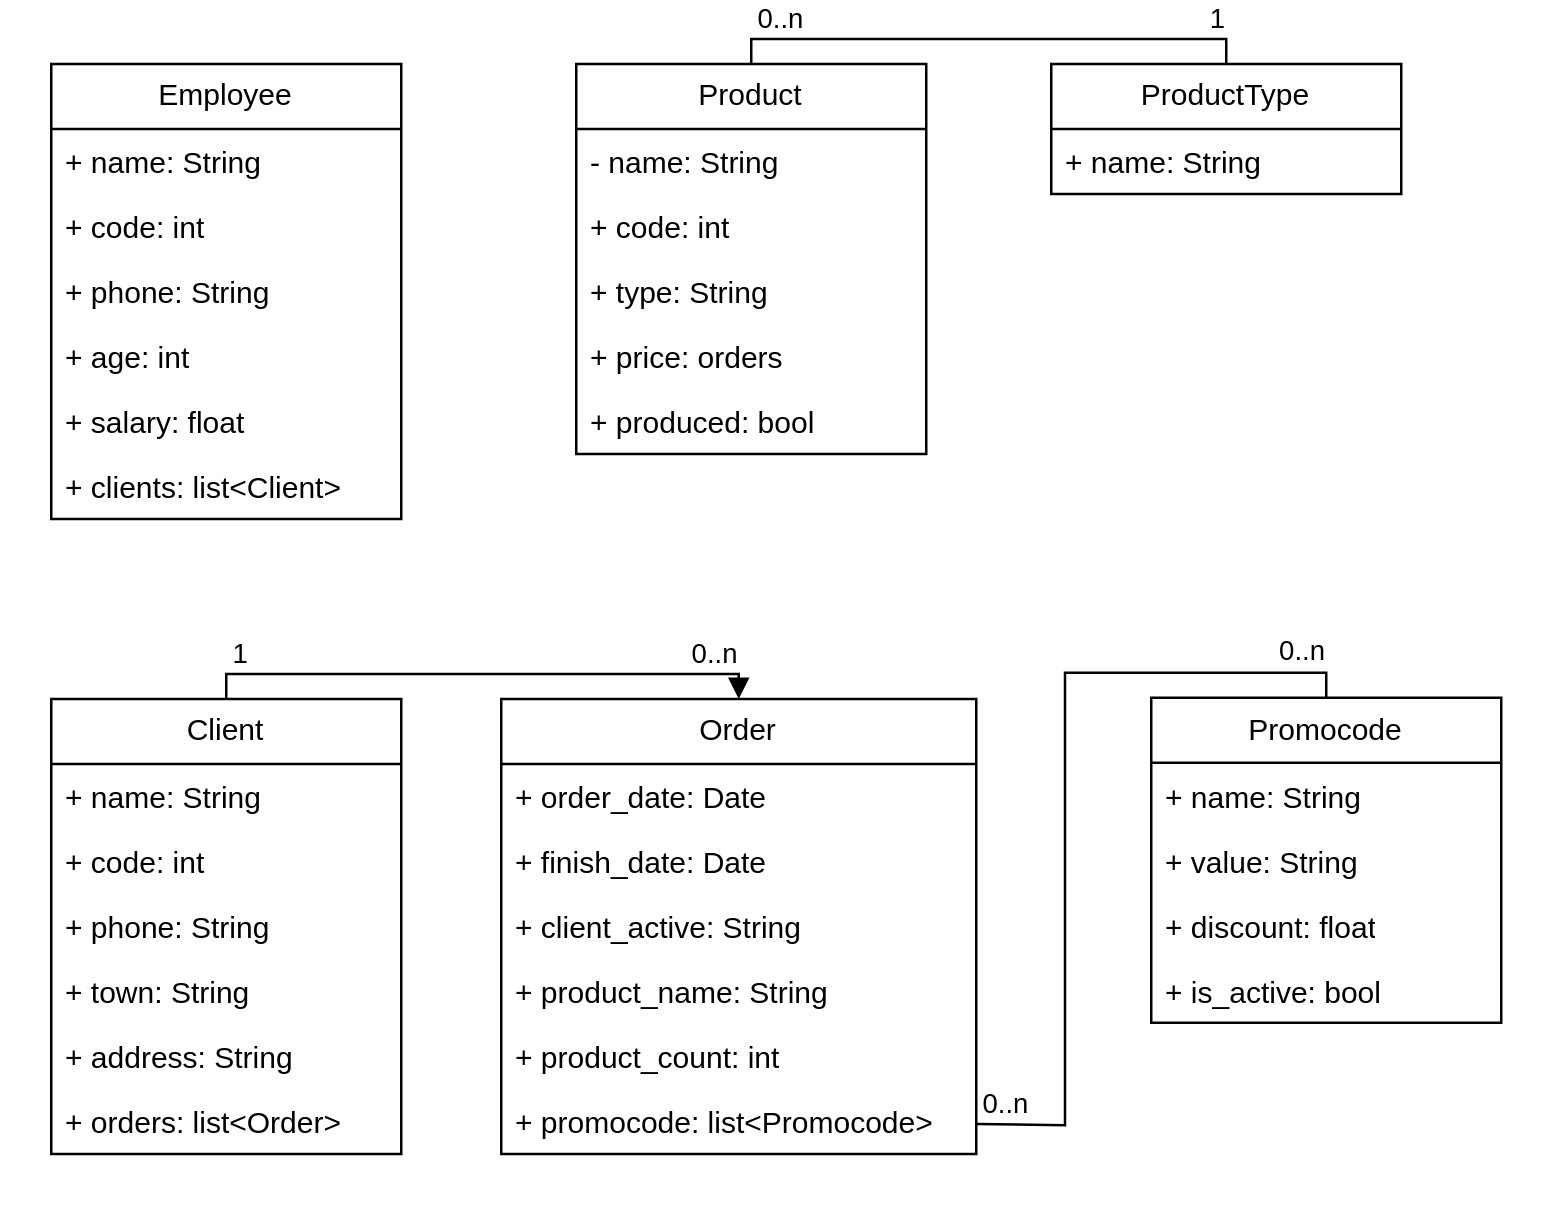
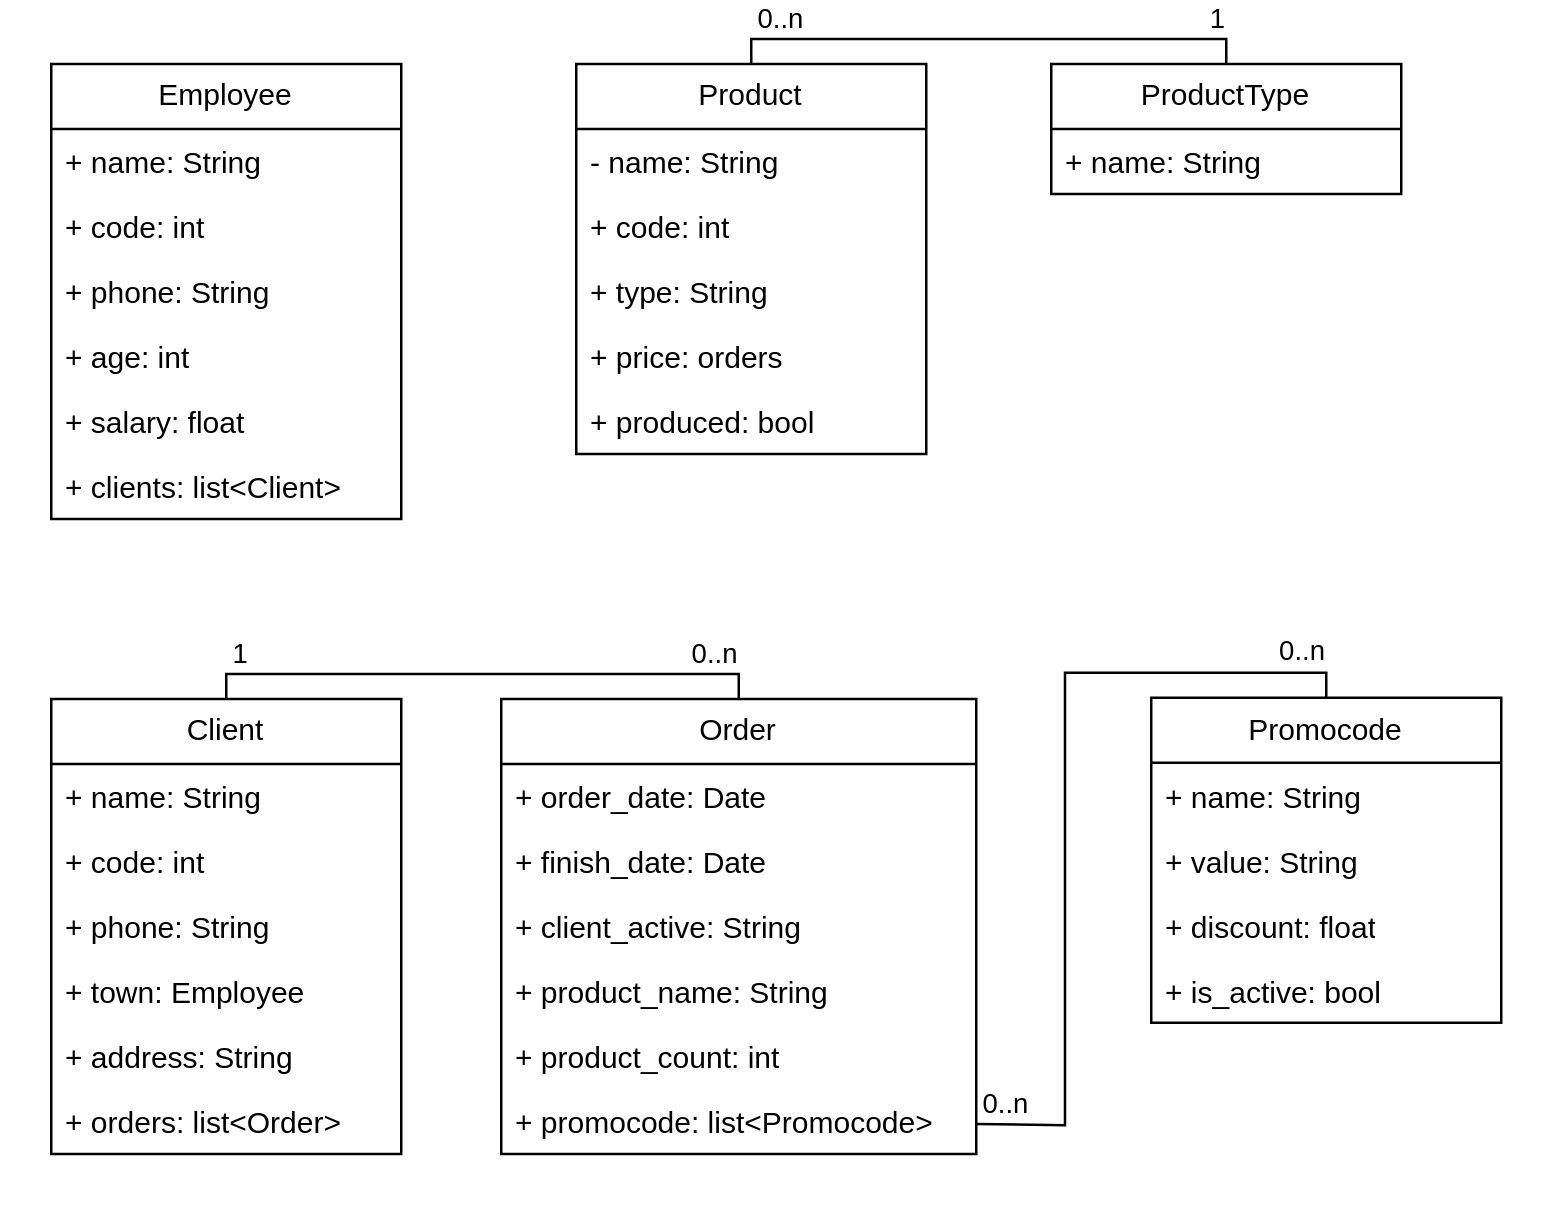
edge "Client" -> "Order": arrowhead block -> none
node "+ town: String": label "+ town: String" -> "+ town: Employee"
